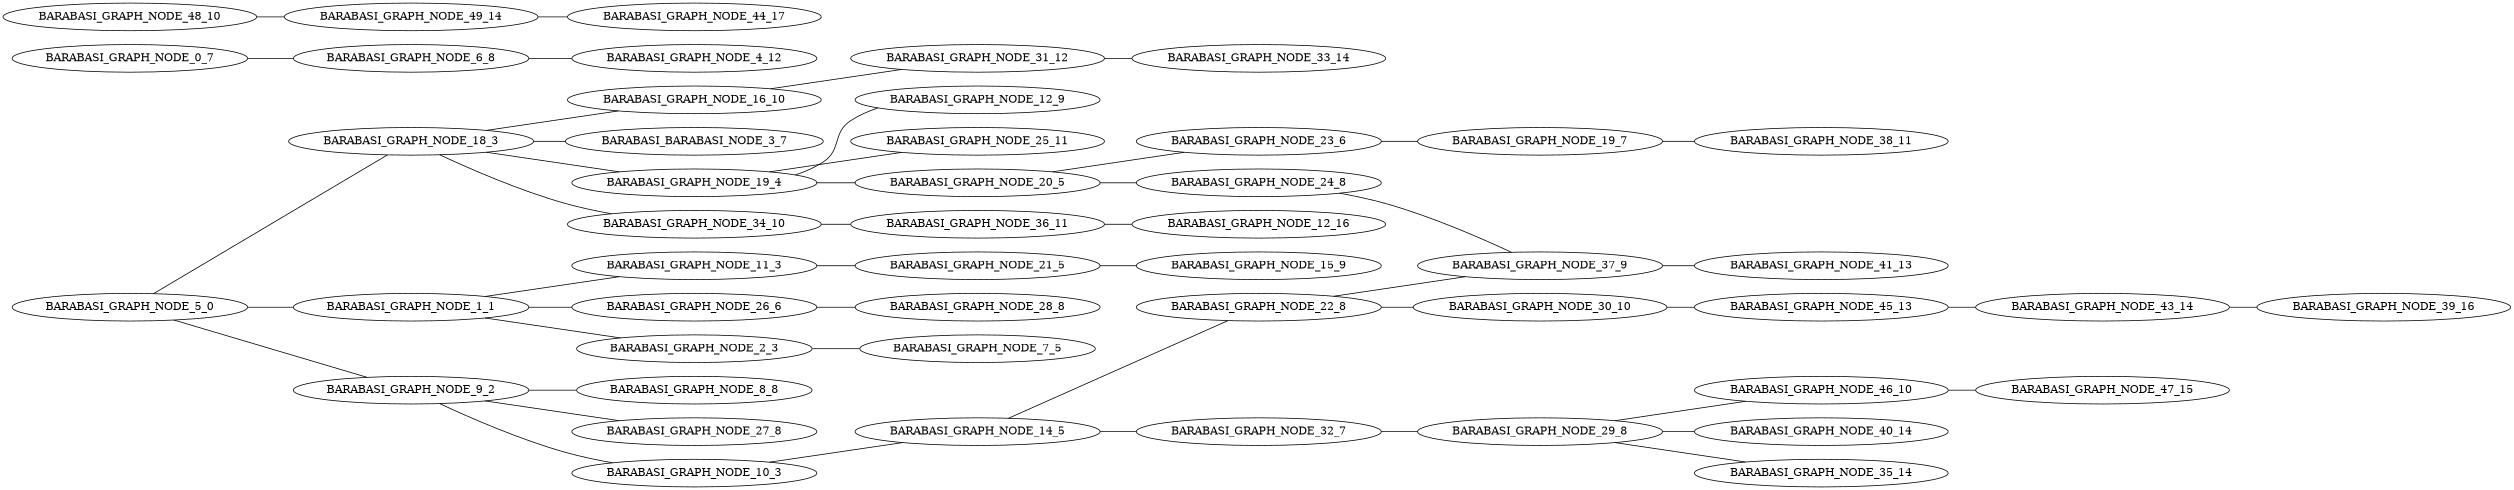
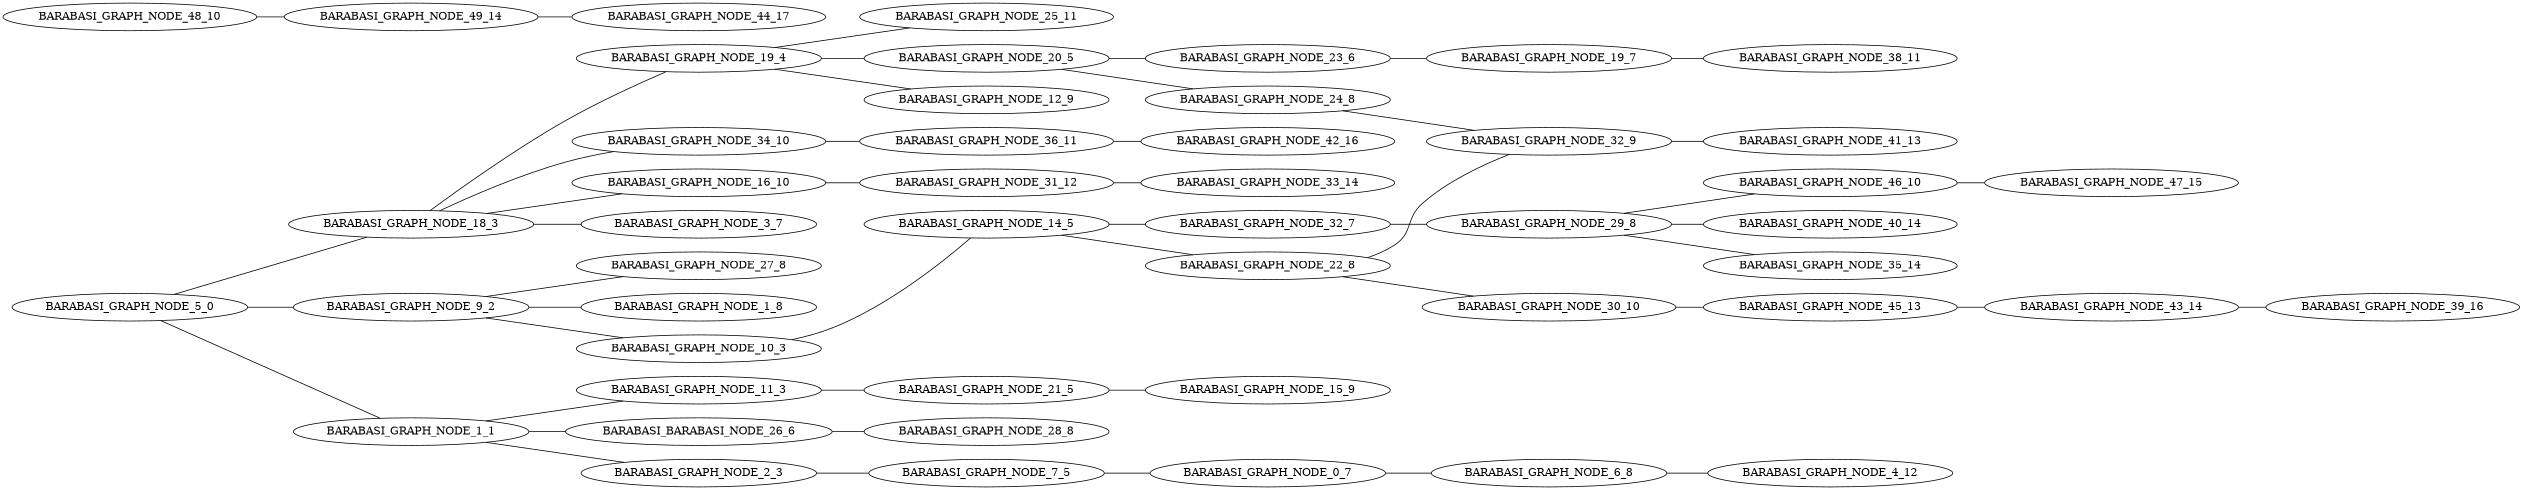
node "BARABASI_BARABASI_NODE_3_7": label "BARABASI_BARABASI_NODE_3_7" -> "BARABASI_GRAPH_NODE_3_7"
node "BARABASI_GRAPH_NODE_12_16": label "BARABASI_GRAPH_NODE_12_16" -> "BARABASI_GRAPH_NODE_42_16"
node "BARABASI_GRAPH_NODE_37_9": label "BARABASI_GRAPH_NODE_37_9" -> "BARABASI_GRAPH_NODE_32_9"
node "BARABASI_GRAPH_NODE_26_6": label "BARABASI_GRAPH_NODE_26_6" -> "BARABASI_BARABASI_NODE_26_6"
node "BARABASI_GRAPH_NODE_8_8": label "BARABASI_GRAPH_NODE_8_8" -> "BARABASI_GRAPH_NODE_1_8"
edge "BARABASI_GRAPH_NODE_7_5" -- "BARABASI_GRAPH_NODE_0_7": added
